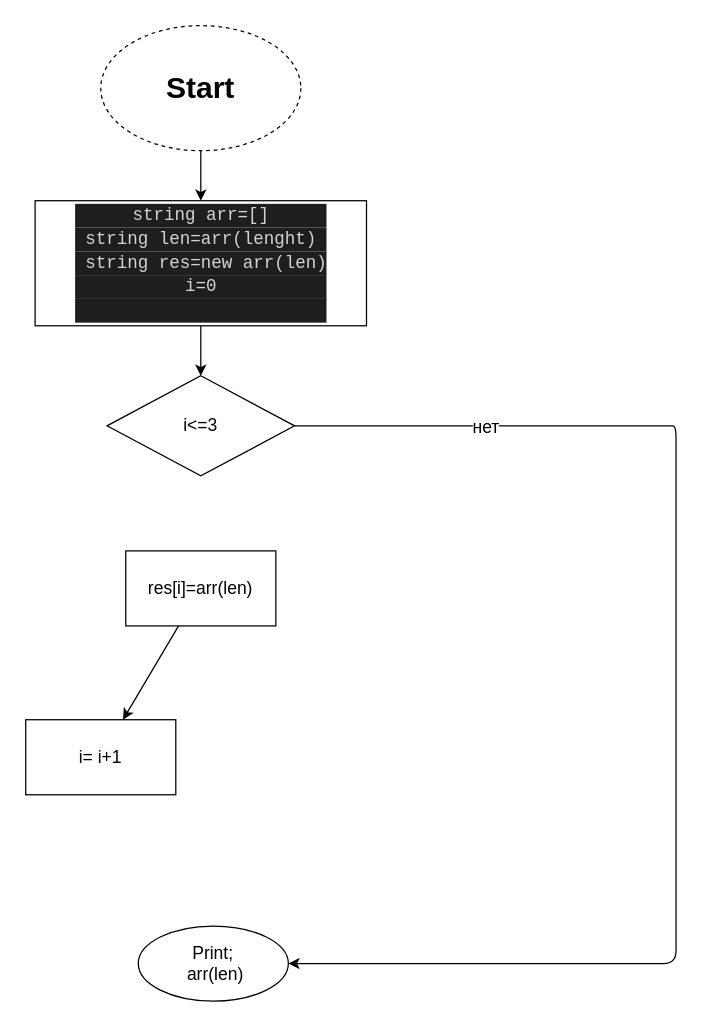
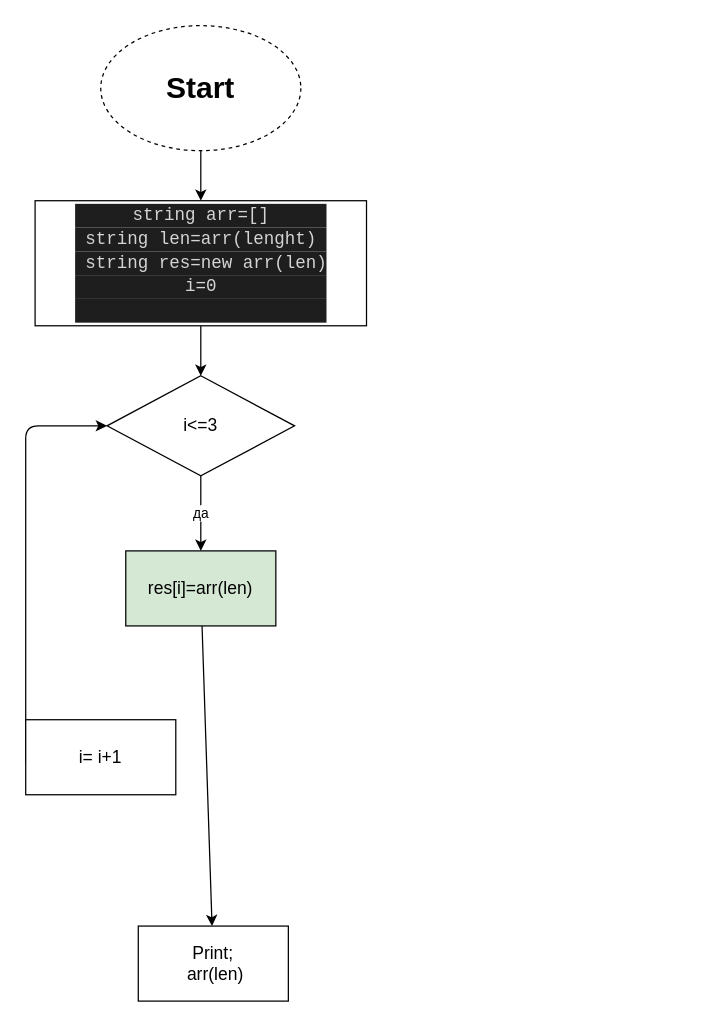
edge "i<=3" -> "res[i]=arr(len)": added, label "да"
edge "i= i+1" -> "i<=3": added
node "res[i]=arr(len)": fillcolor #ffffff -> #d5e8d4
edge "res[i]=arr(len)" -> "i= i+1": now "res[i]=arr(len)" -> "Print; arr(len)"
edge "i<=3" -> "Print; arr(len)": removed, label "нет"
node "Print; arr(len)": shape ellipse -> rectangle
